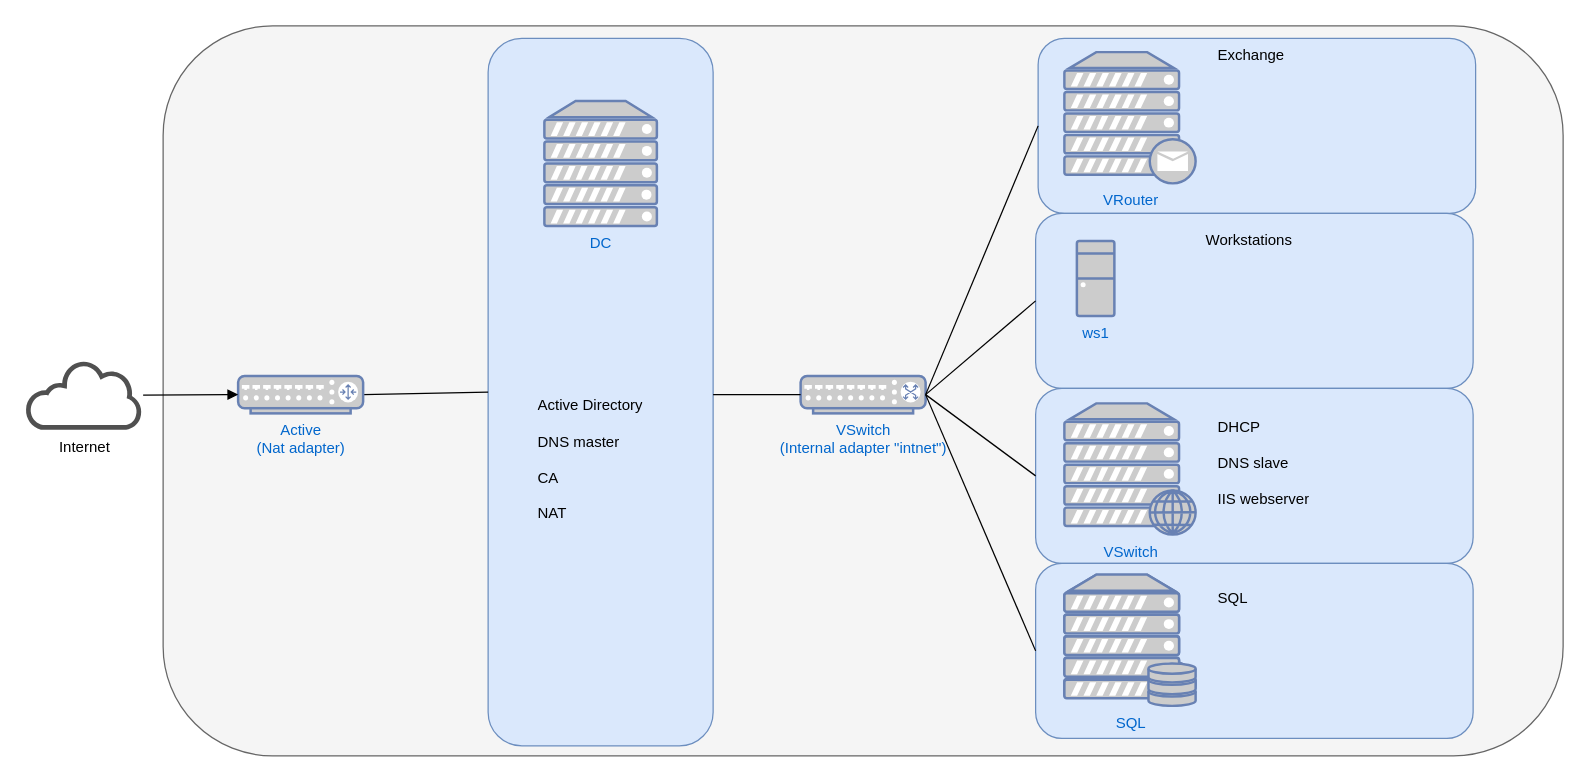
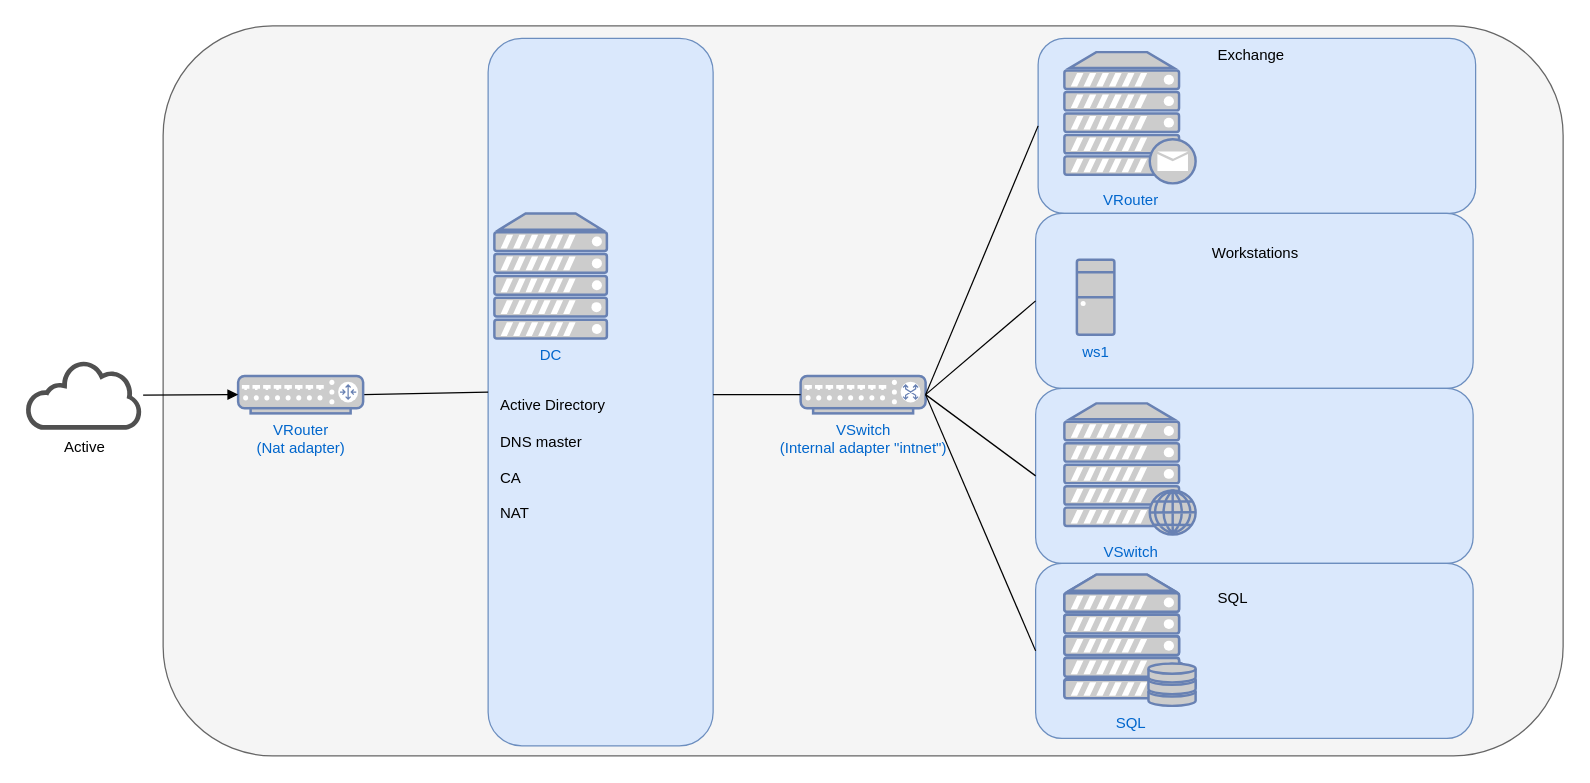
node "DC": moved (601, 163) -> (551, 276)
node "Workstations": moved (1249, 241) -> (1256, 253)
node "ws1": moved (1096, 278) -> (1096, 297)
node "Active (Nat adapter)": label "Active (Nat adapter)" -> "VRouter (Nat adapter)"
node "Internet": label "Internet" -> "Active"
node "Active DirectoryDNS masterCANAT": moved (601, 451) -> (563, 451)
node "DHCPDNS slaveIIS webserver": removed
